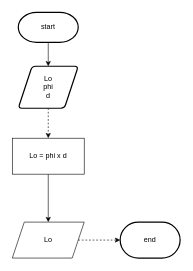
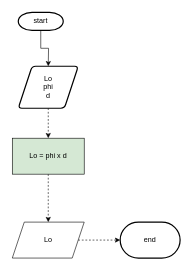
node "start": size 60x30 -> 45x18
node "Lo = phi x d": fillcolor #ffffff -> #d5e8d4
edge "Lo = phi x d" -> "Lo": style solid -> dashed
